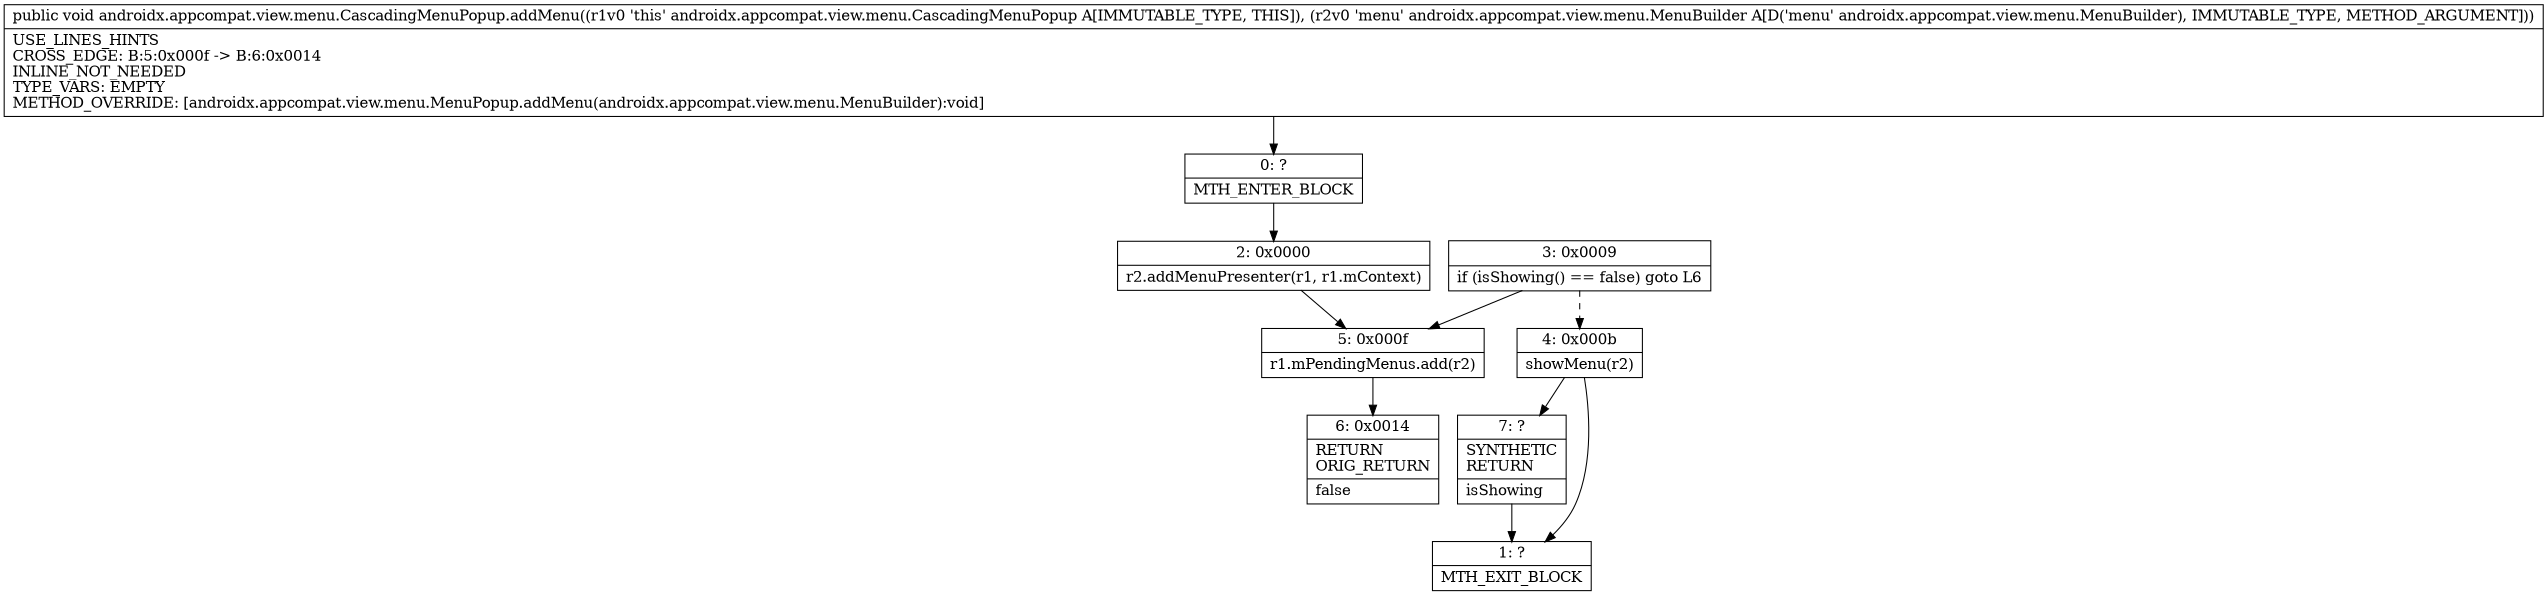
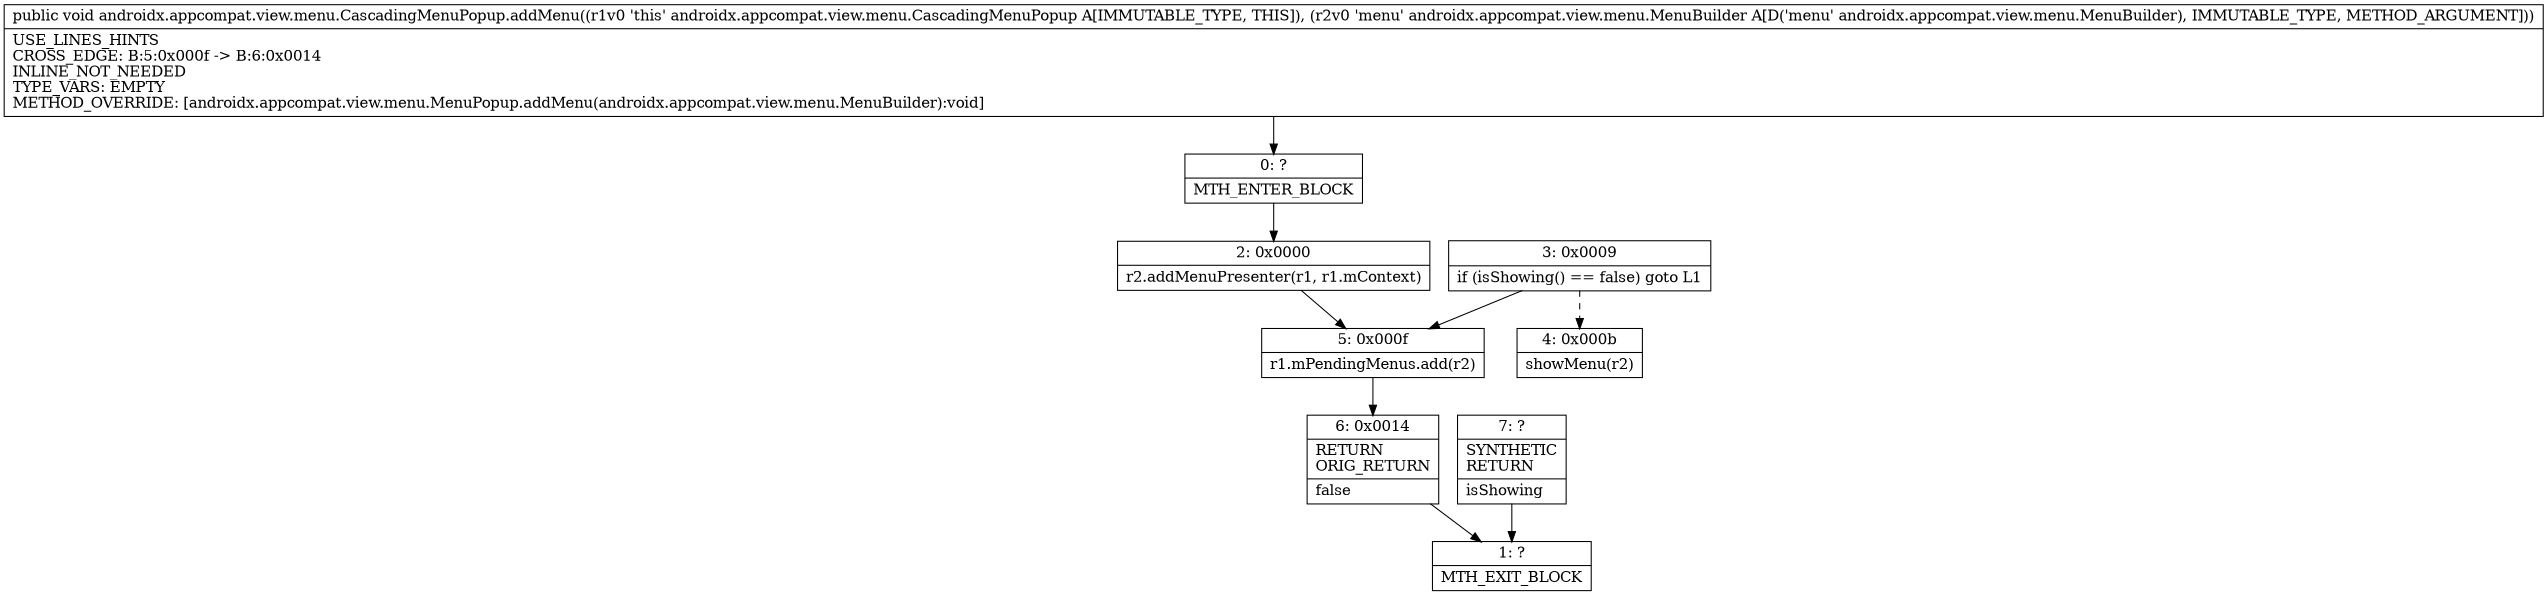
node "3: 0x0009": text "if (isShowing() == false) goto L6" -> "if (isShowing() == false) goto L1"
edge "4: 0x000b" -> "7: ?": removed
edge "4: 0x000b" -> "1: ?": now "6: 0x0014" -> "1: ?"
